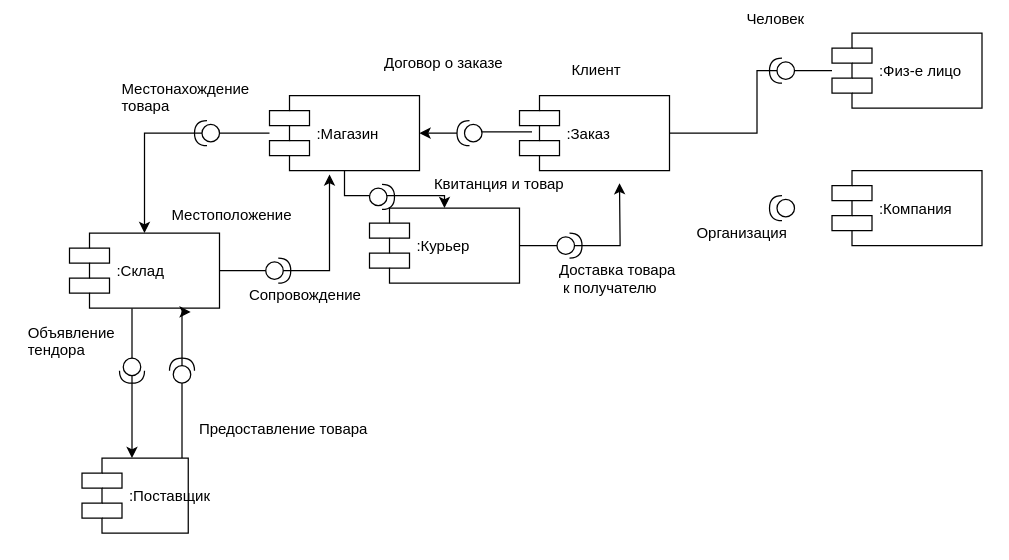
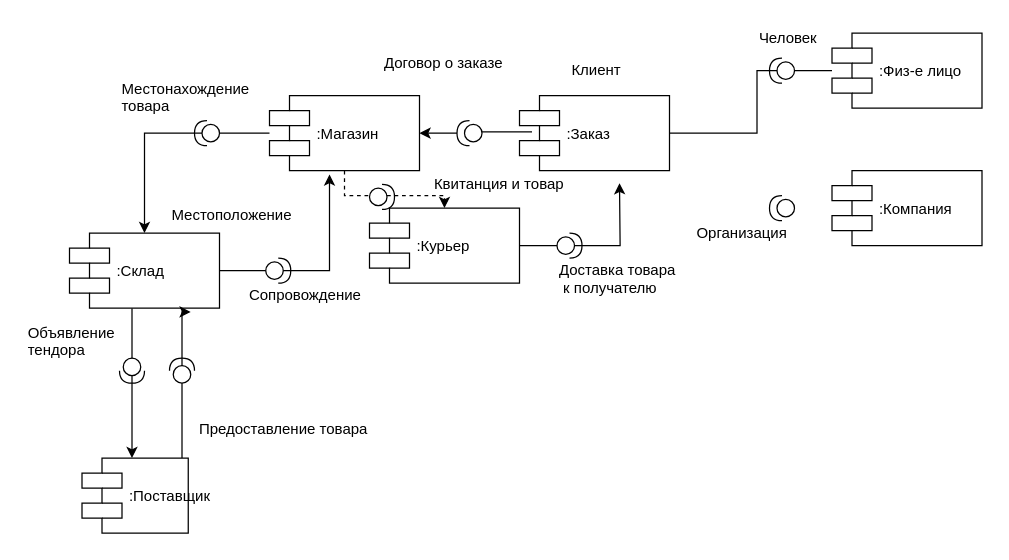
node "Человек": moved (782, 19) -> (794, 38)
edge ":Магазин" -> ":Курьер": style solid -> dashed
